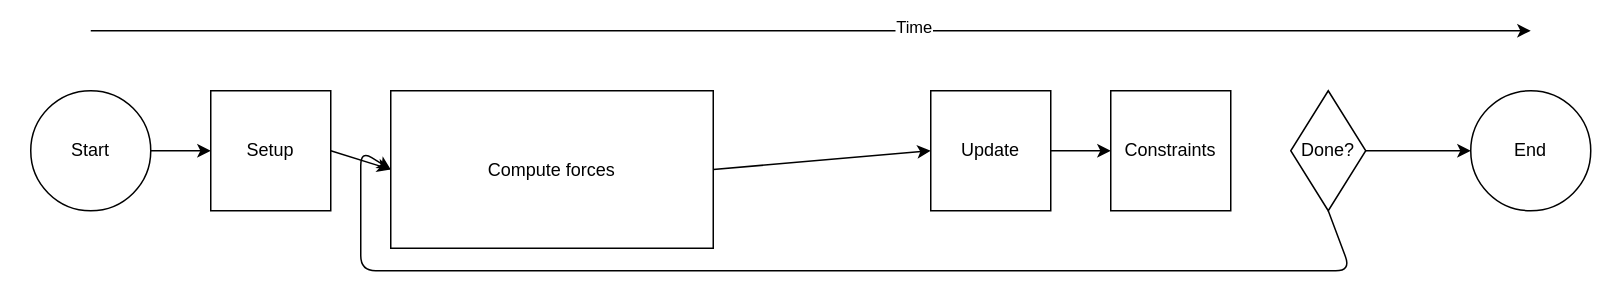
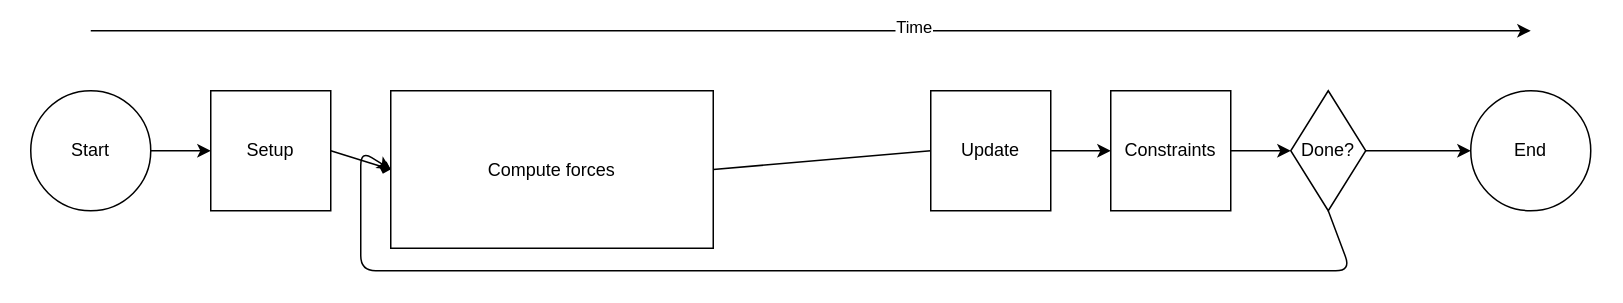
edge "Constraints" -> "Done?": added
edge "Compute forces" -> "Update": arrowhead classic -> none
edge "Setup" -> "Compute forces": arrowhead classic -> diamond
